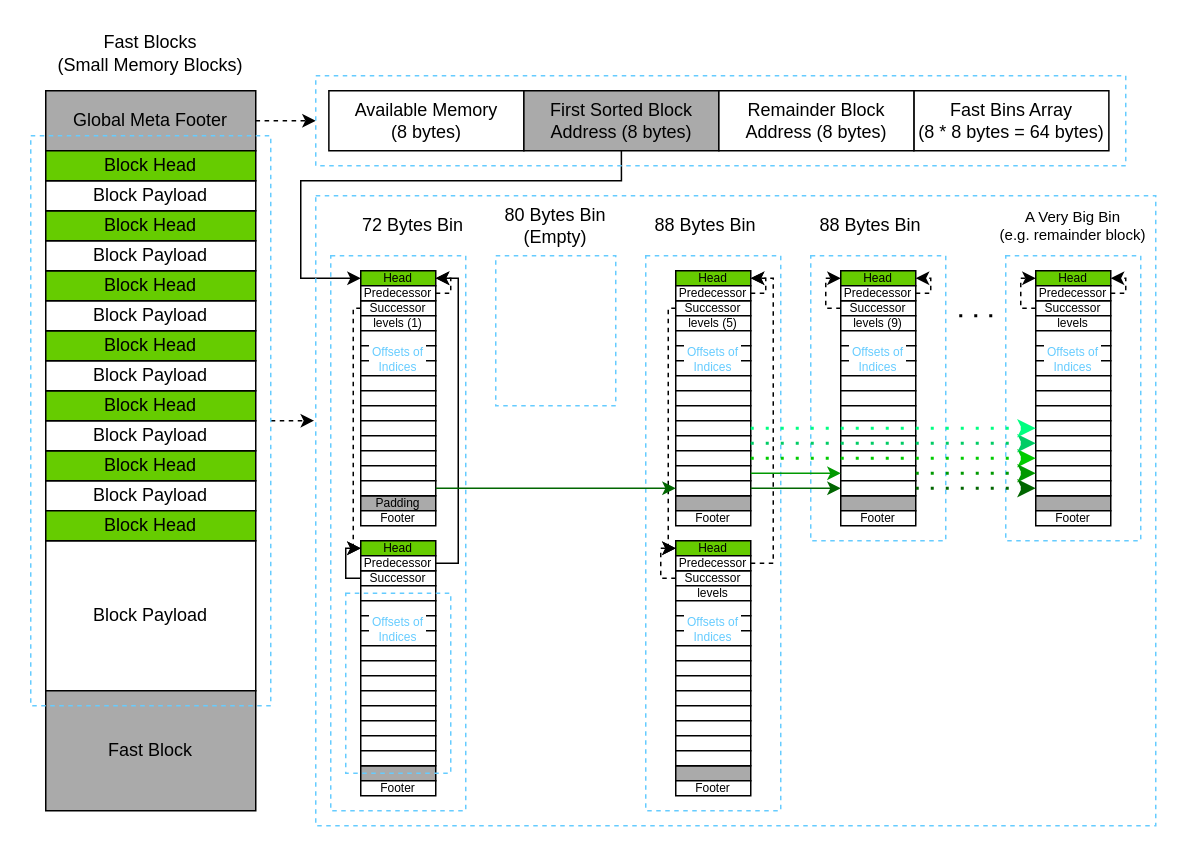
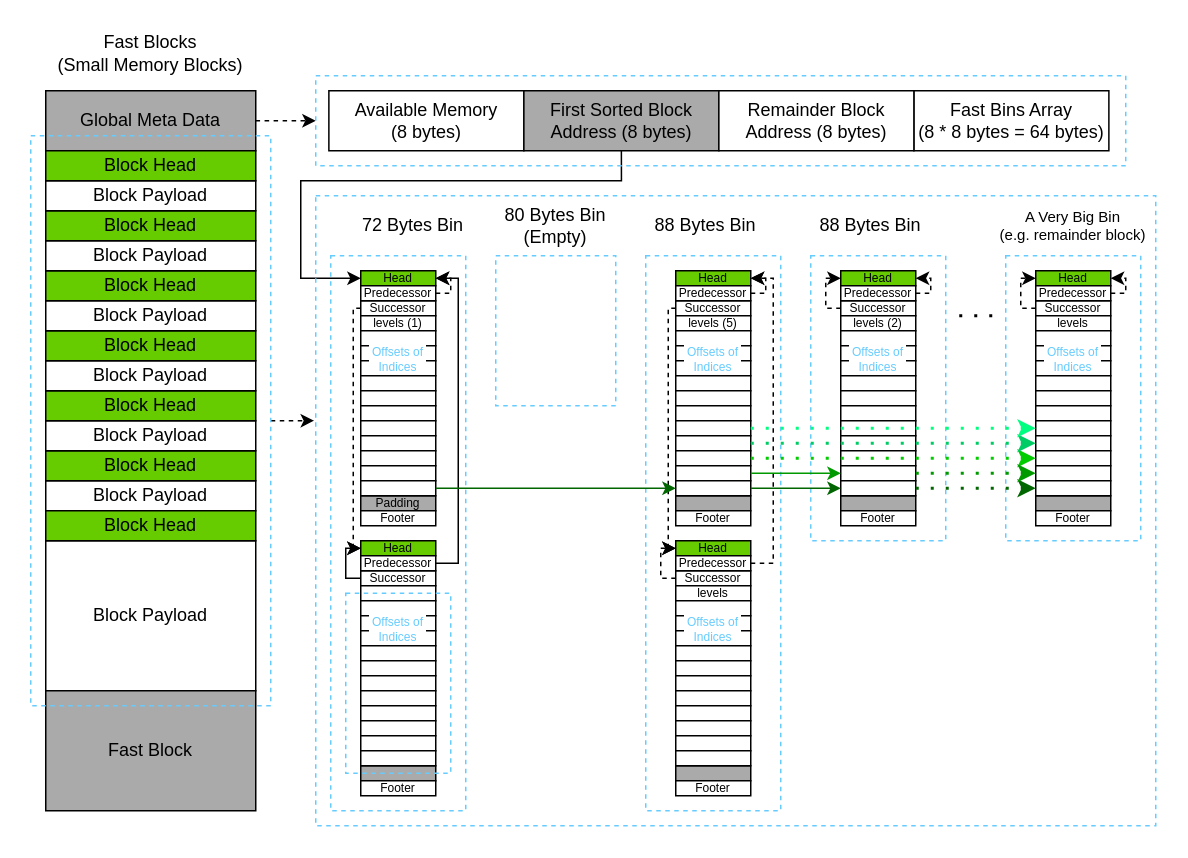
node "Global Meta Footer": label "Global Meta Footer" -> "Global Meta Data"
node "levels (9)": label "levels (9)" -> "levels (2)"
